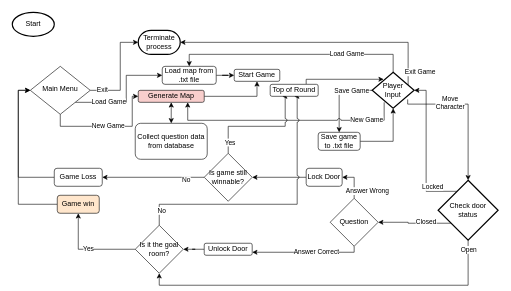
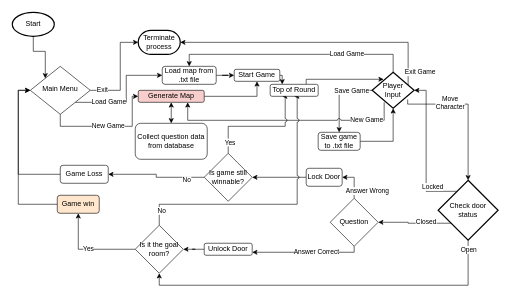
edge "Start" -> "Main Menu": added
edge "Start Game" -> "Top of Round": added
node "Game Loss": moved (78, 177) -> (84, 174)
